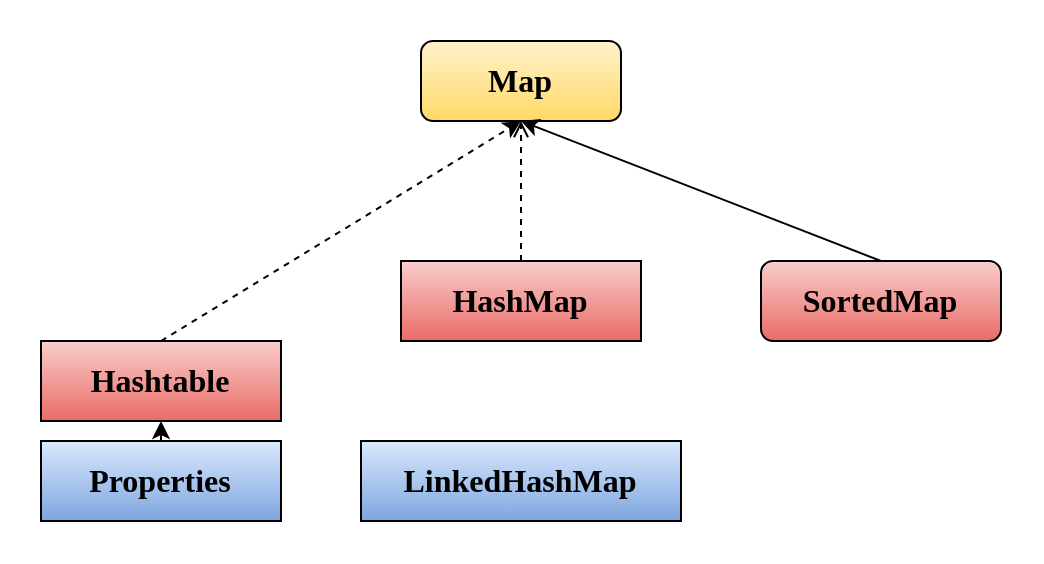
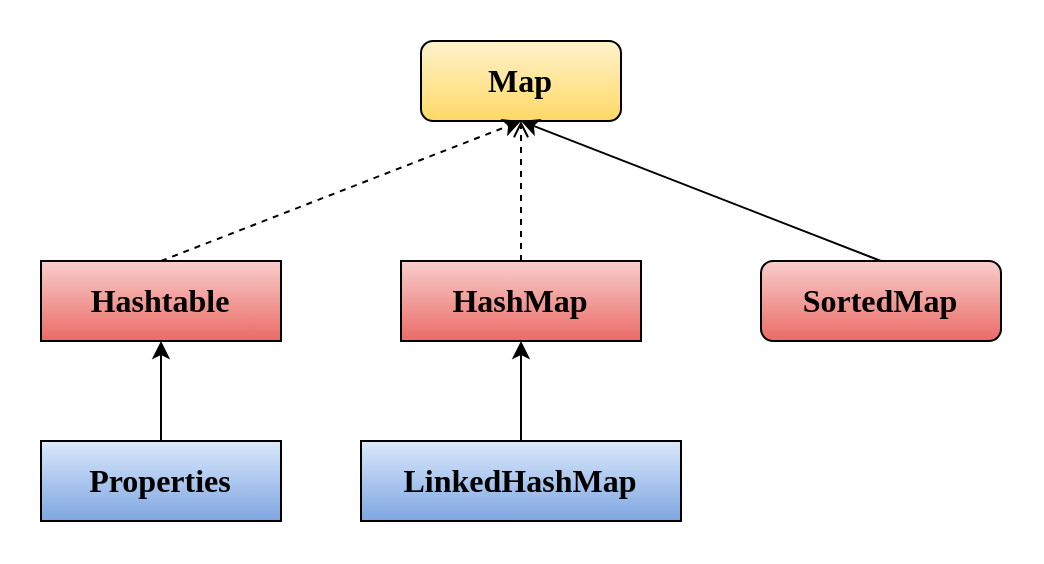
node "Hashtable": moved (161, 381) -> (161, 301)
edge "LinkedHashMap" -> "HashMap": added
